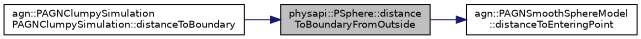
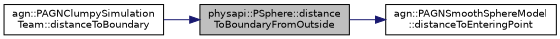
node "agn::PAGNClumpySimulation PAGNClumpySimulation::distanceToBoundary": label "agn::PAGNClumpySimulation PAGNClumpySimulation::distanceToBoundary" -> "agn::PAGNClumpySimulation Team::distanceToBoundary"
